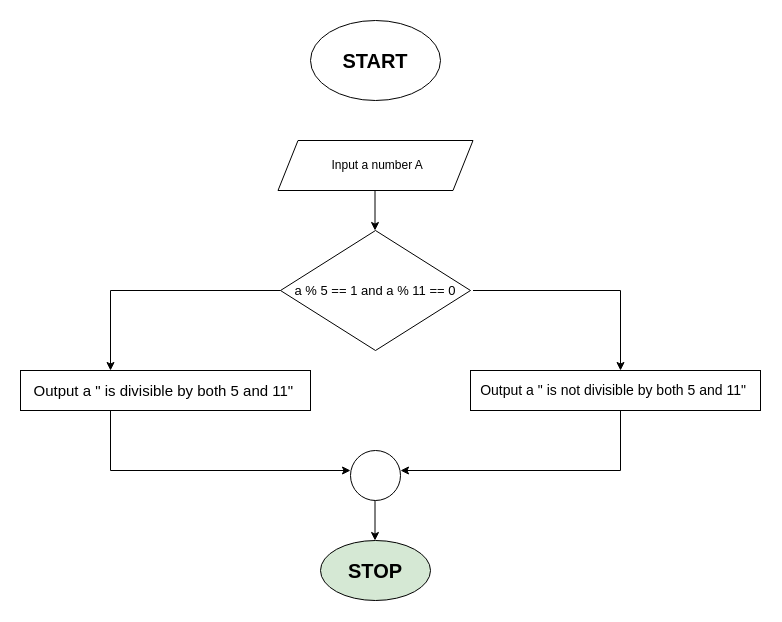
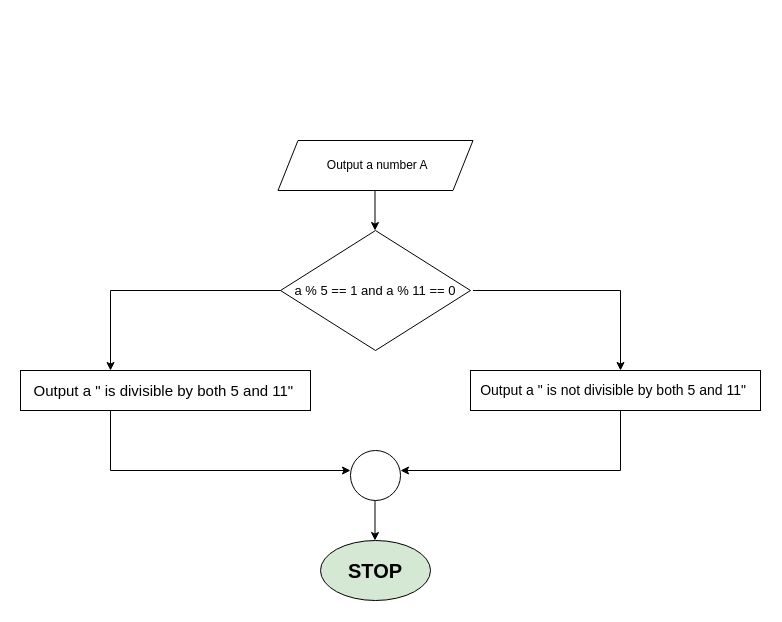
node "START": removed
node "Input a number A": label "Input a number A" -> "Output a number A"
